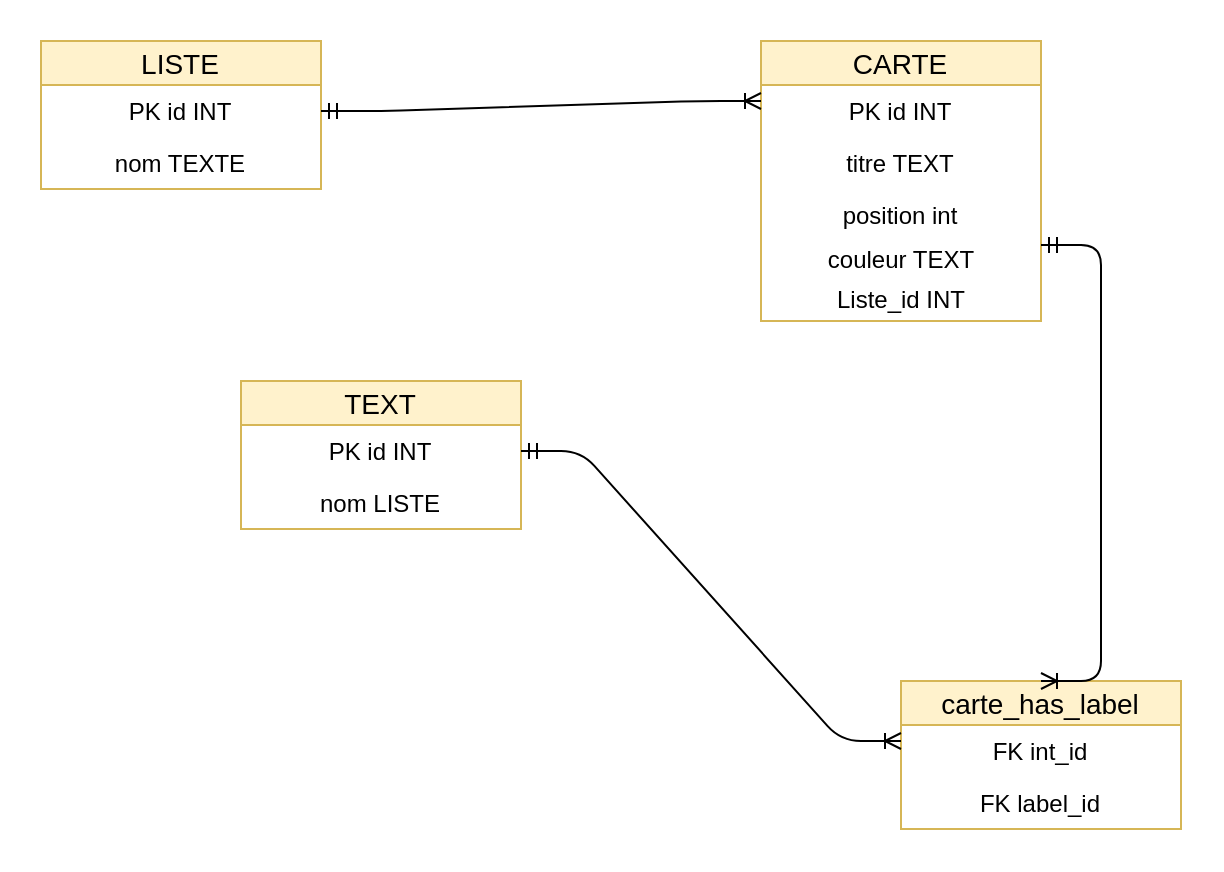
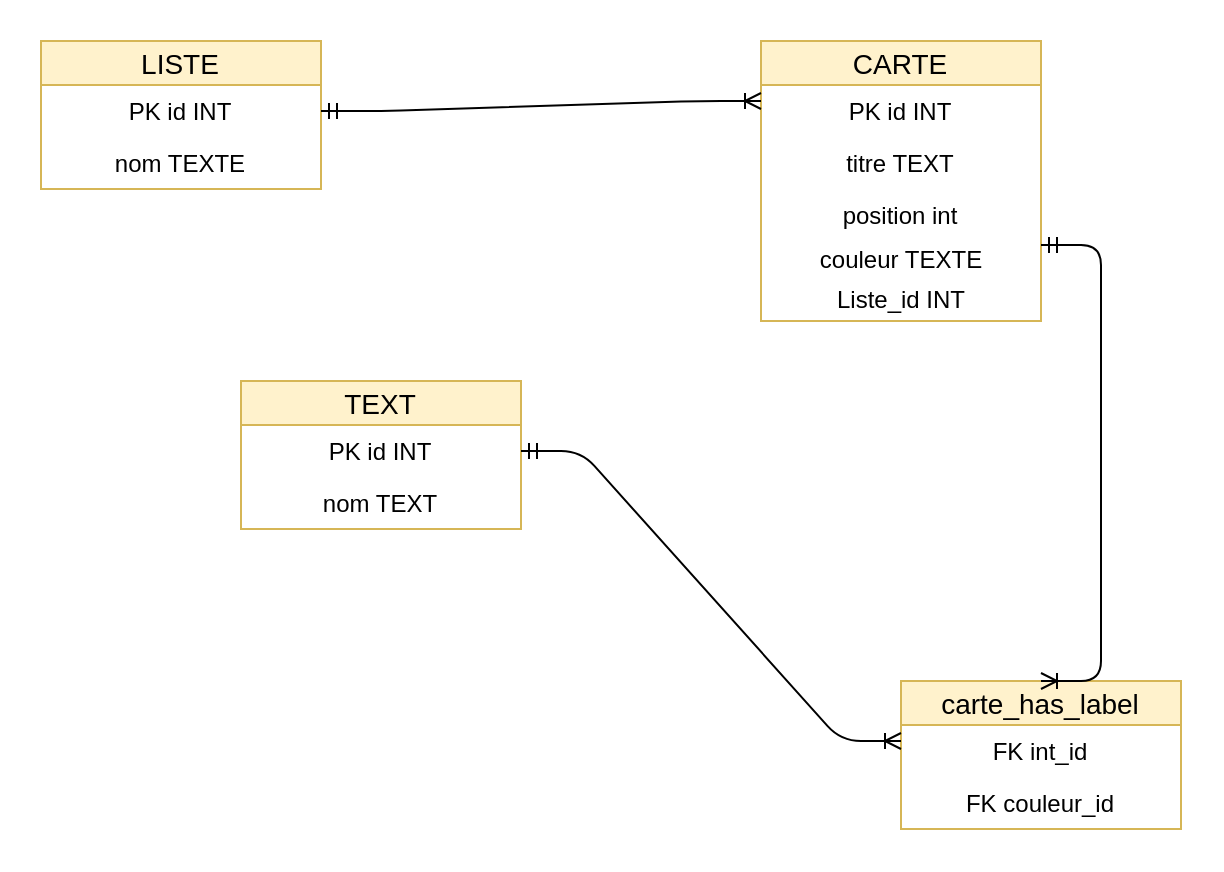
node "couleur TEXT": label "couleur TEXT" -> "couleur TEXTE"
node "nom LISTE": label "nom LISTE" -> "nom TEXT"
node "FK label_id": label "FK label_id" -> "FK couleur_id"
